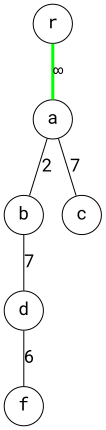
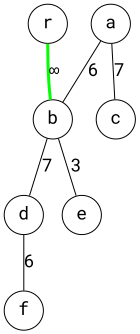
edge "r" -- "a": now "r" -- "b"
edge "a" -- "b": label "2" -> "6"
node "e": added
